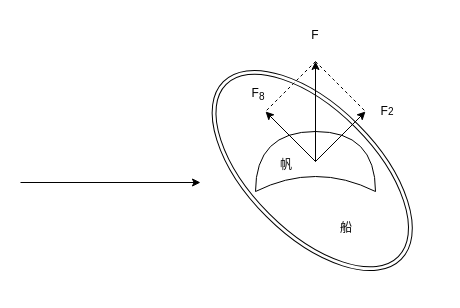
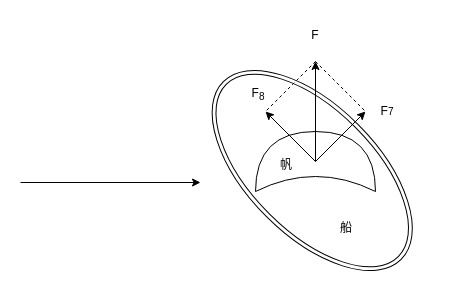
node "F2": label "F2" -> "F7"
